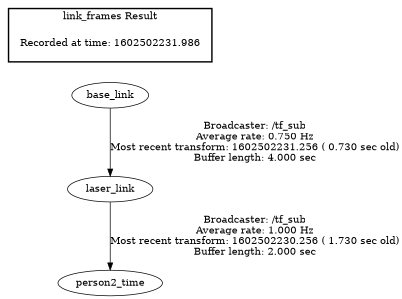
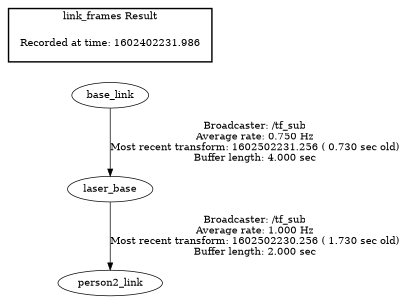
node "Recorded at time: 1602502231.986": label "Recorded at time: 1602502231.986" -> "Recorded at time: 1602402231.986"
node "laser_link": label "laser_link" -> "laser_base"
node "person2_time": label "person2_time" -> "person2_link"
